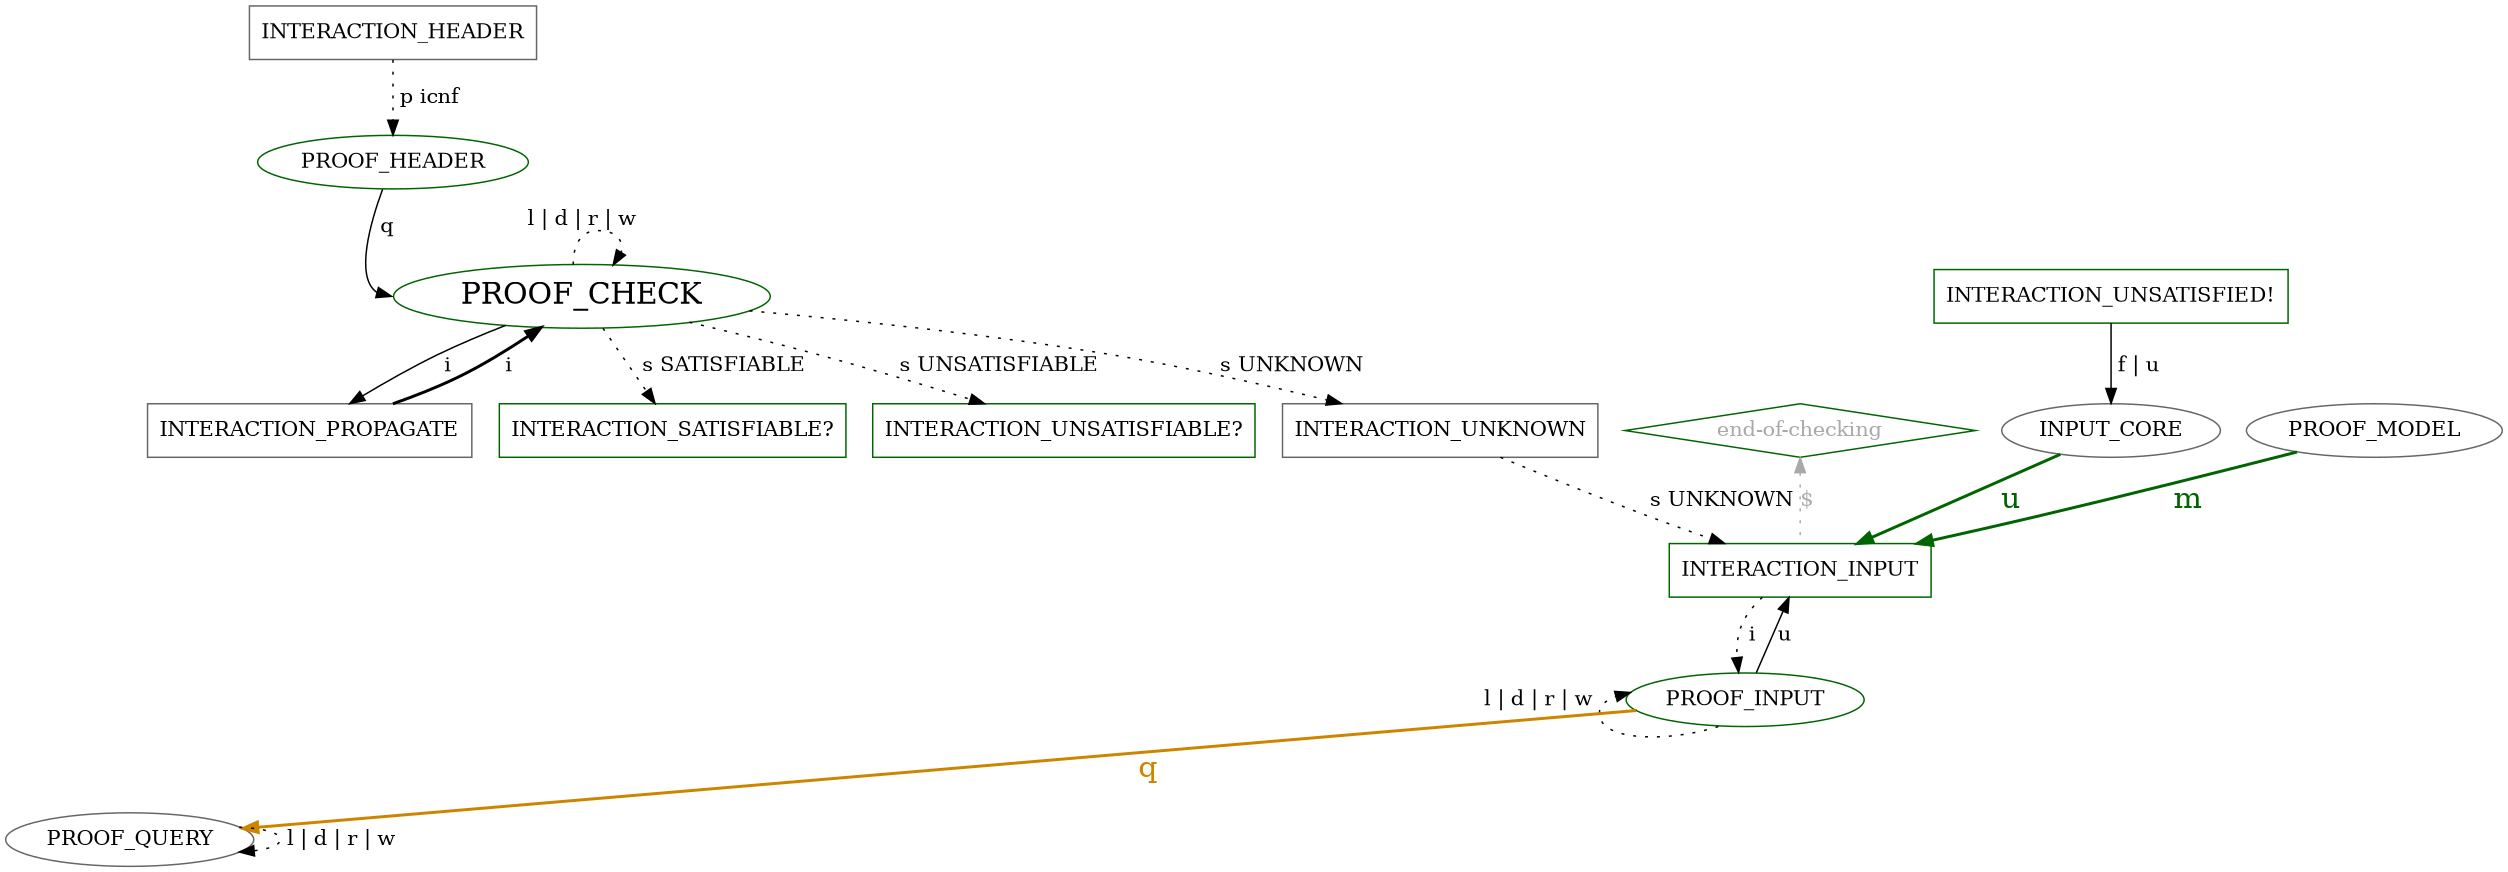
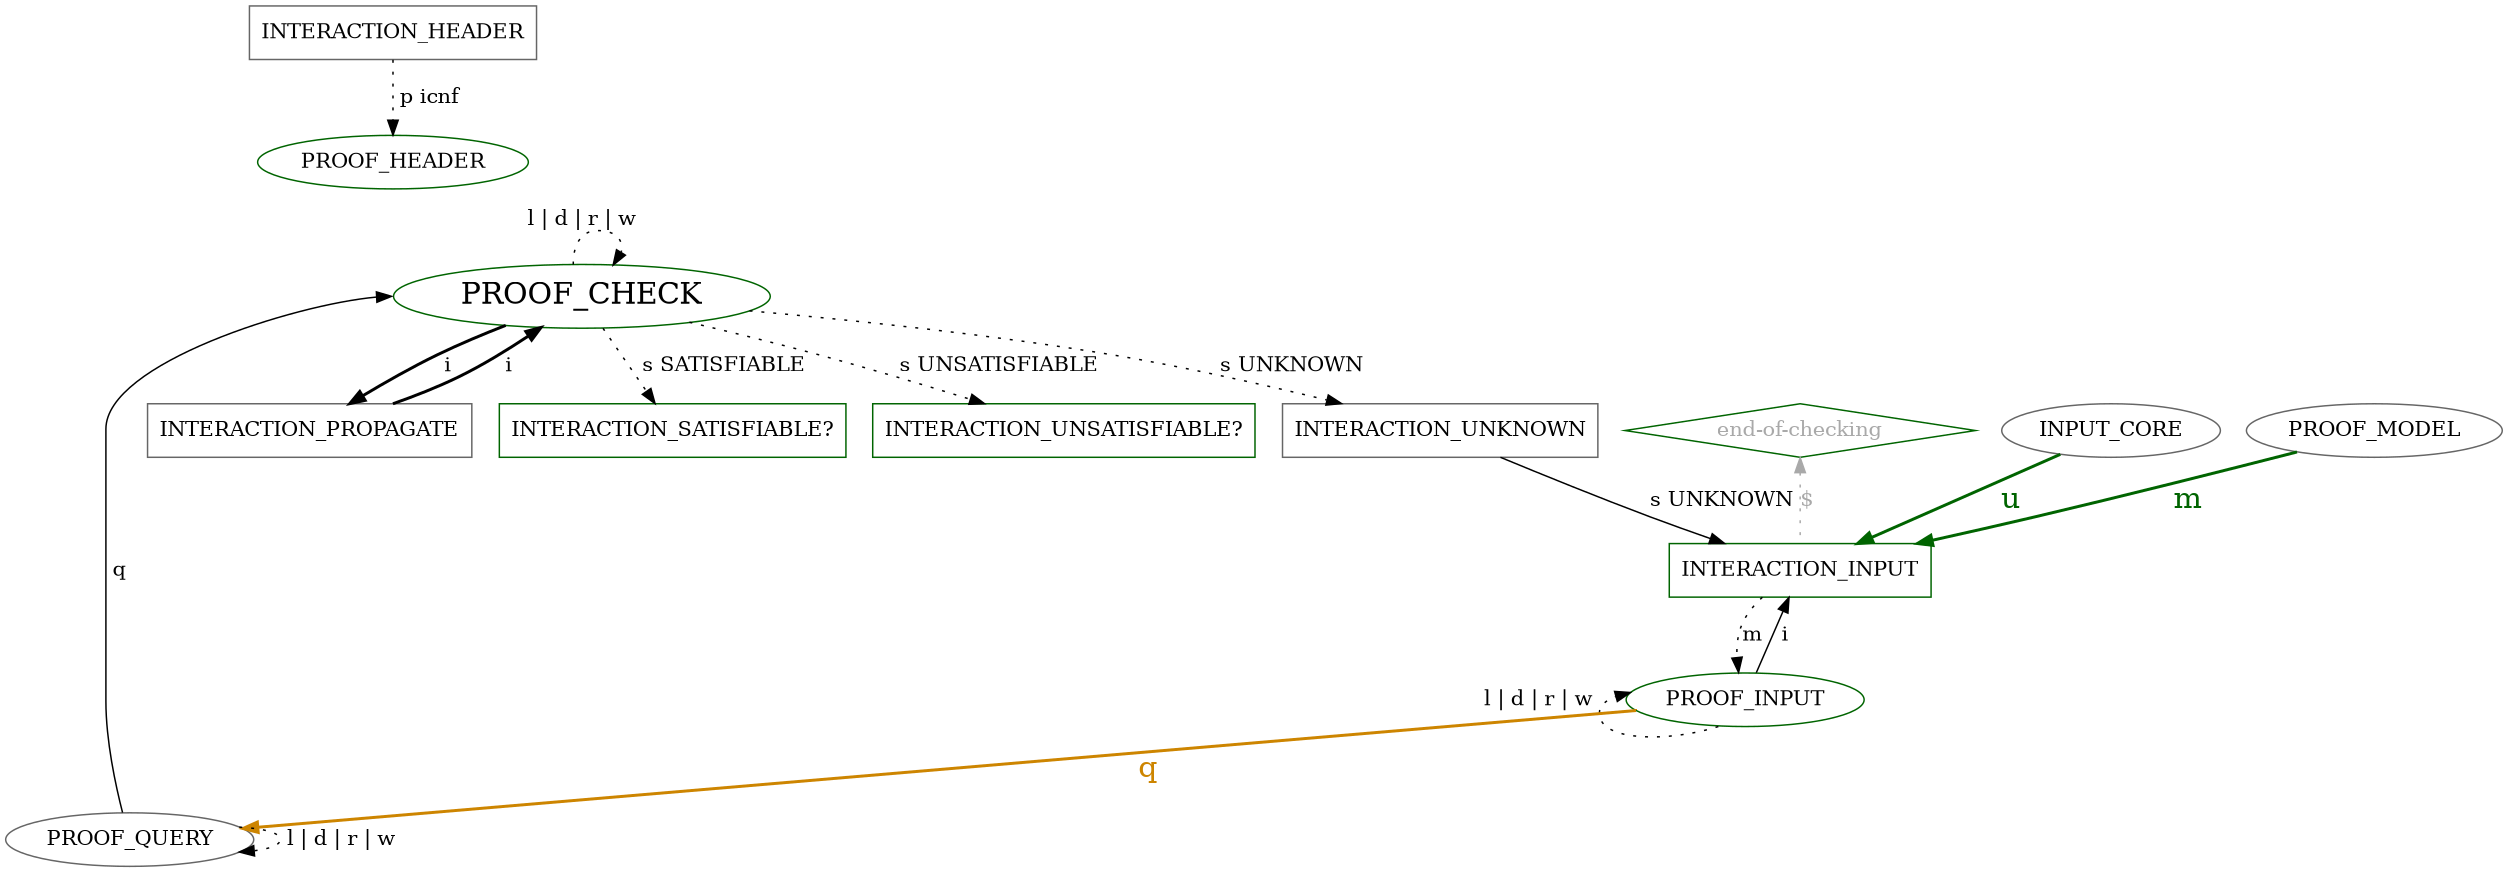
edge "PROOF_HEADER" -> "PROOF_CHECK": now "PROOF_QUERY" -> "PROOF_CHECK"
node "INTERACTION_UNSATISFIED!": removed
edge "PROOF_CHECK" -> "INTERACTION_PROPAGATE": style solid -> bold
edge "INTERACTION_UNKNOWN" -> "INTERACTION_INPUT": style dotted -> solid
edge "INTERACTION_INPUT" -> "PROOF_INPUT": label " i " -> " m "
edge "PROOF_INPUT" -> "INTERACTION_INPUT": label " u " -> " i "
